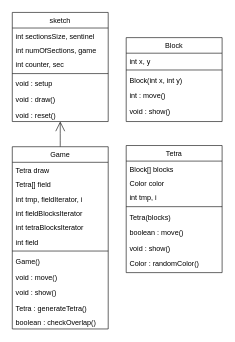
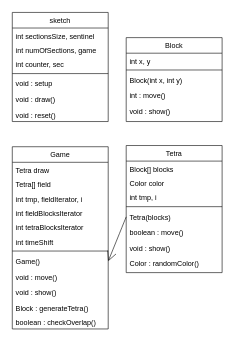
edge "Game" -> "sketch": removed
edge "Tetra(blocks)" -> "Game()": added
node "int field": label "int field" -> "int timeShift"
node "Tetra : generateTetra()": label "Tetra : generateTetra()" -> "Block : generateTetra()"
